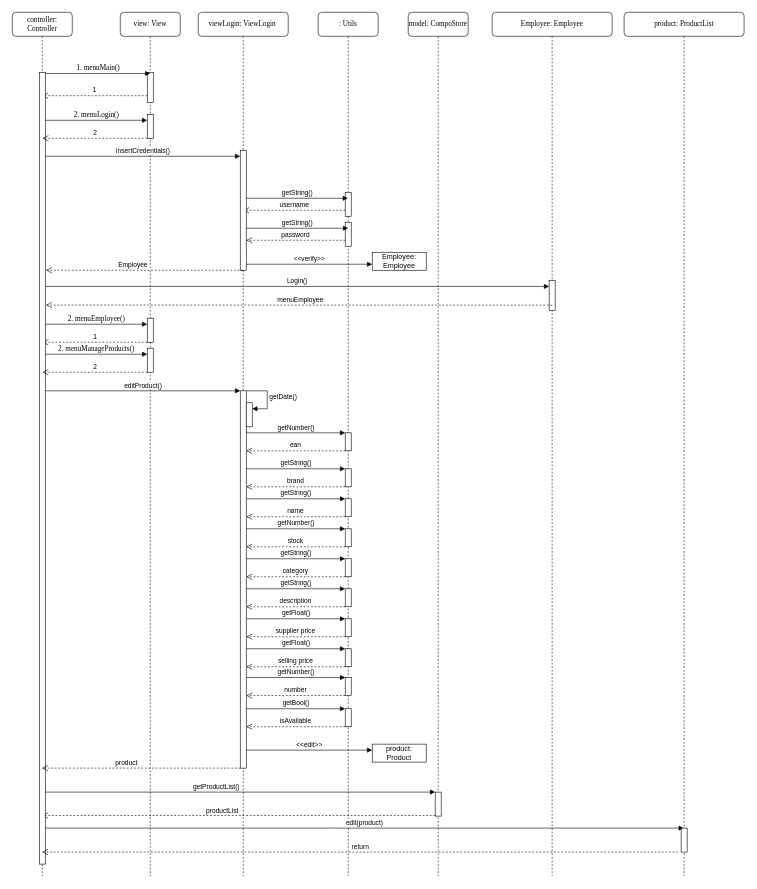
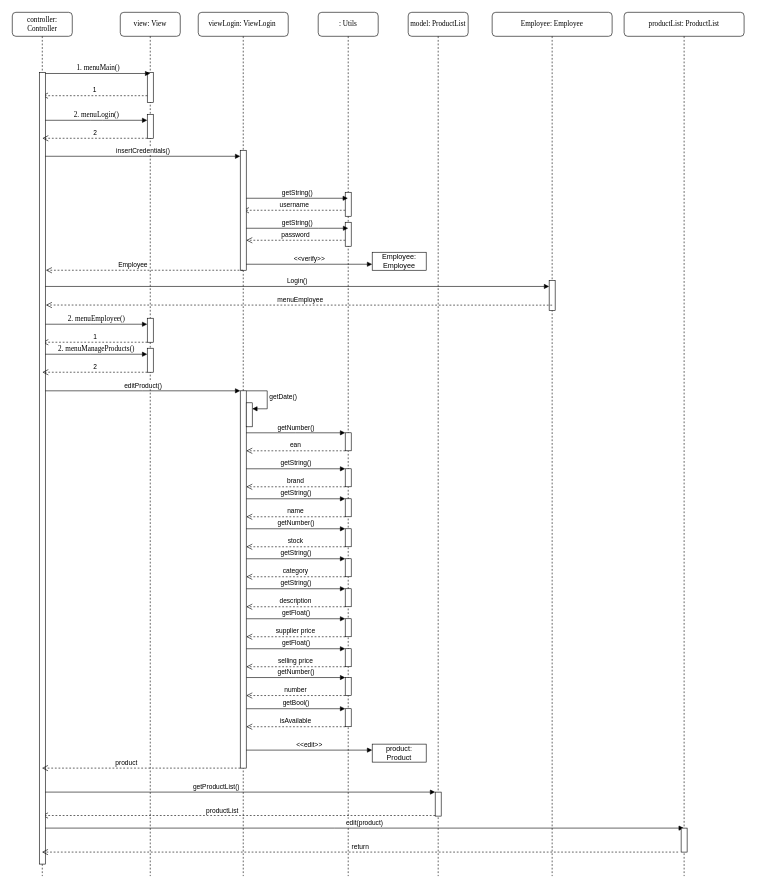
node "model: CompoStore": label "model: CompoStore" -> "model: ProductList"
node "product: ProductList": label "product: ProductList" -> "productList: ProductList"
